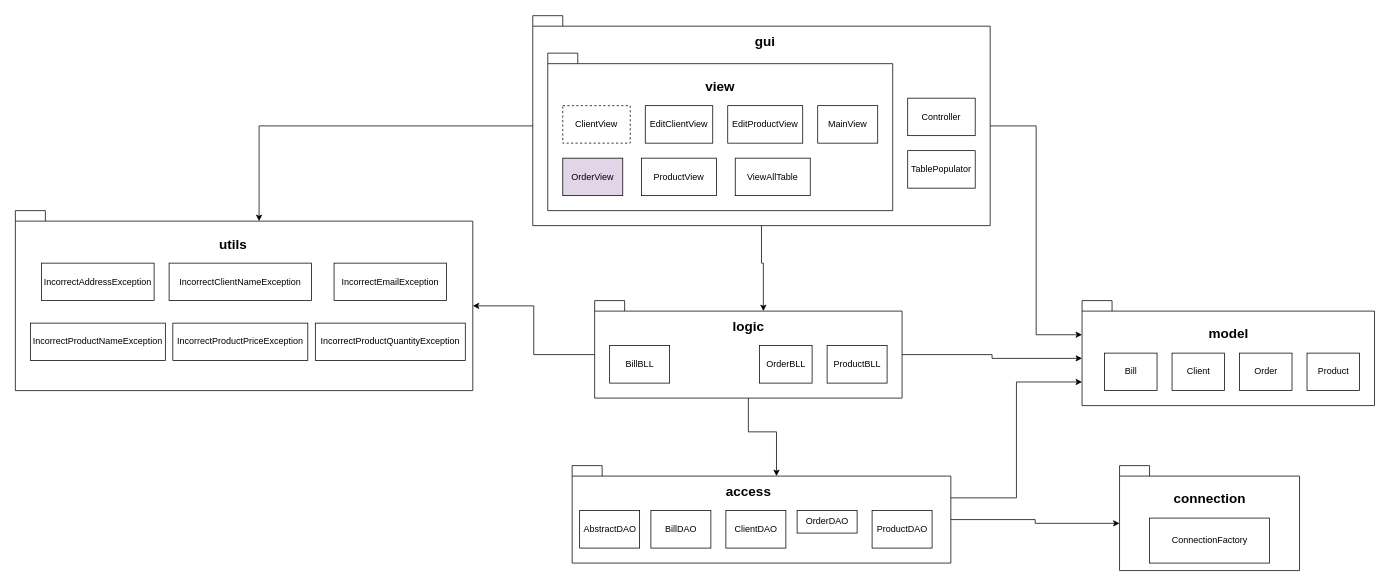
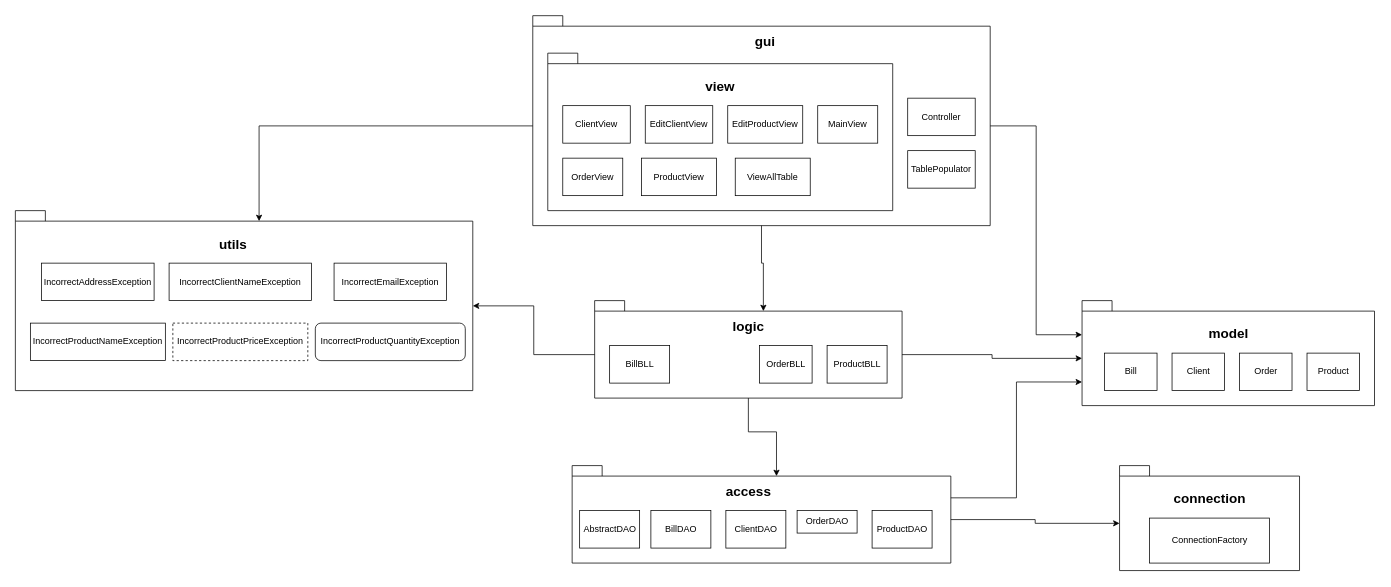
node "ClientView": style dashed -> solid
node "OrderView": fillcolor #e1d5e7 -> #ffffff
node "IncorrectProductPriceException": style solid -> dashed
node "IncorrectProductQuantityException": shape rectangle -> rounded rectangle
